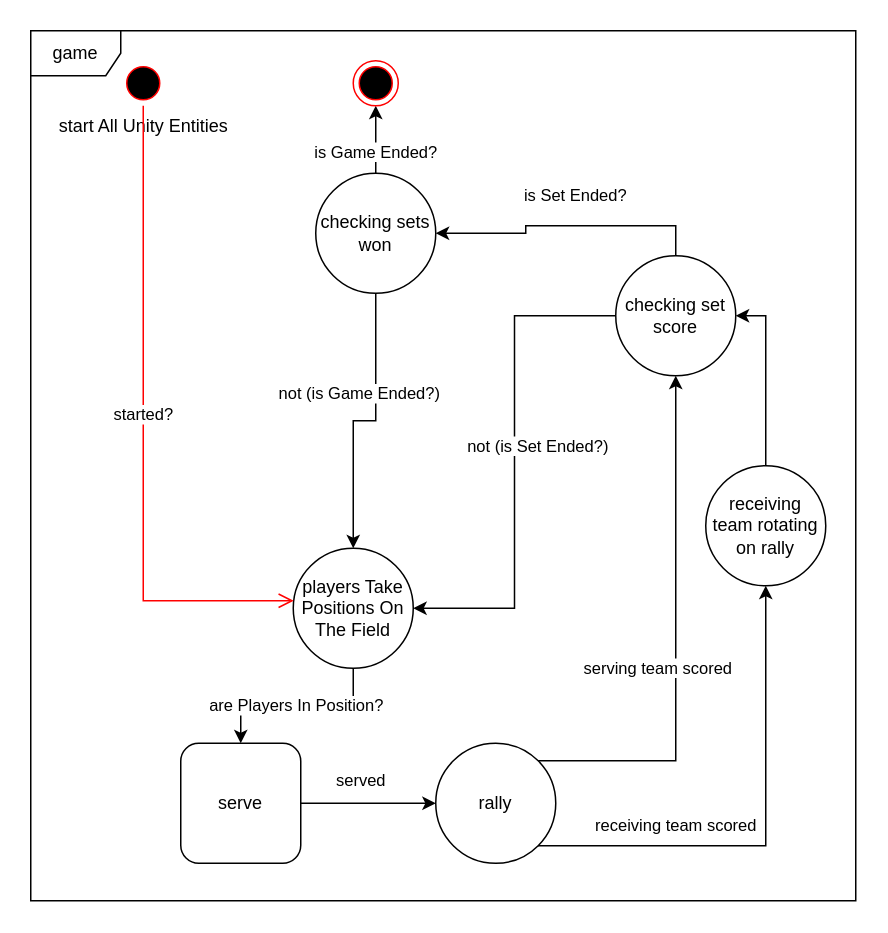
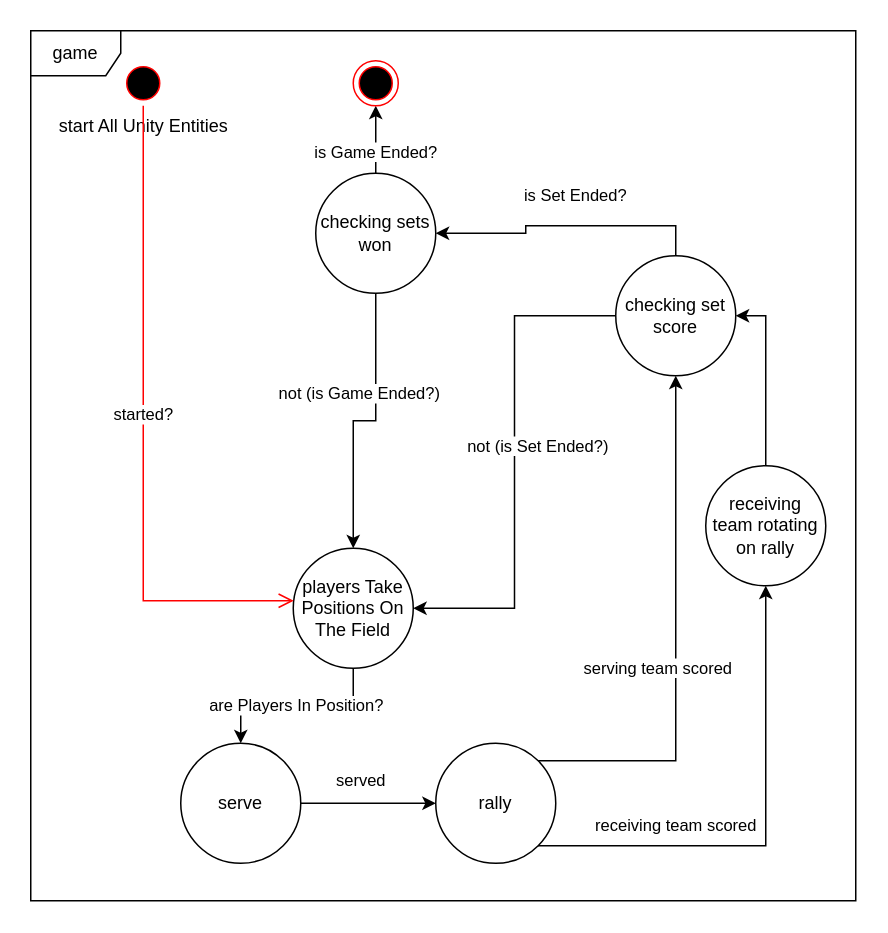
node "serve": shape rounded rectangle -> ellipse
